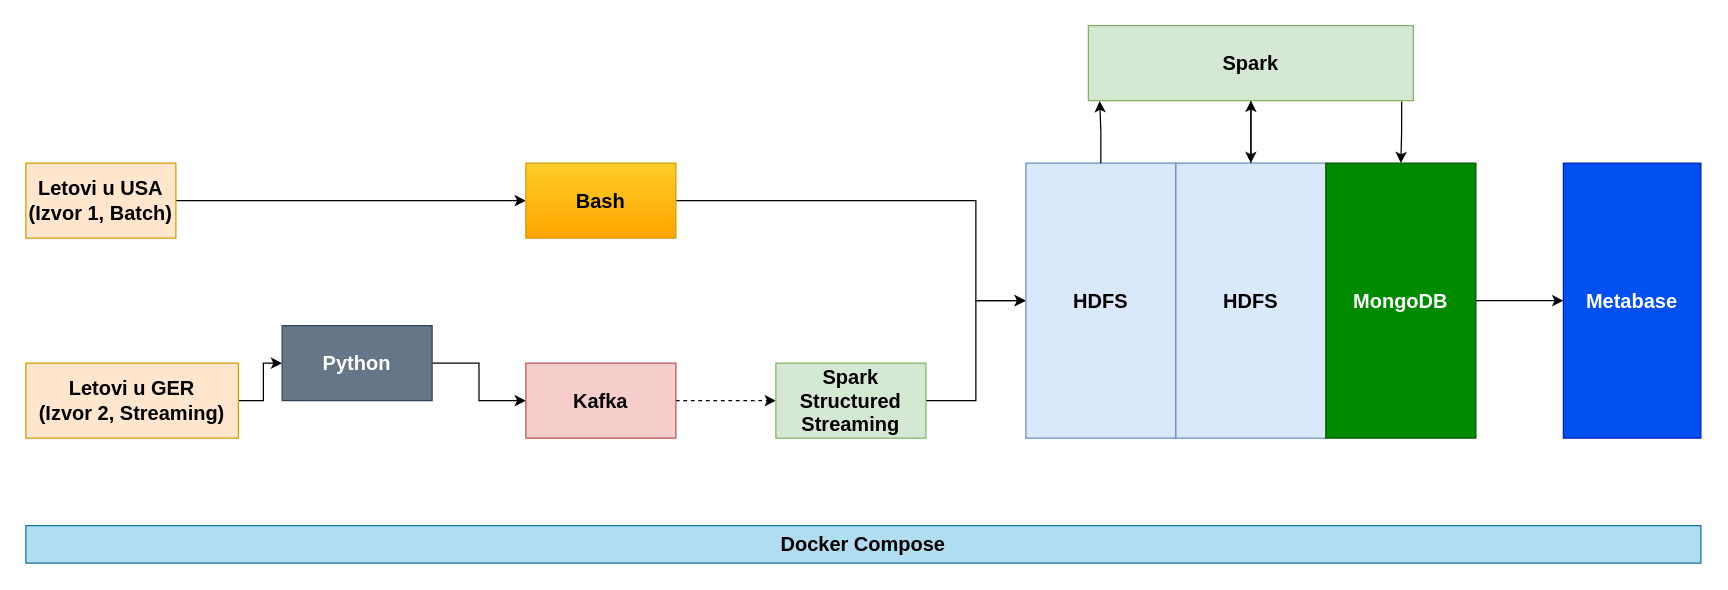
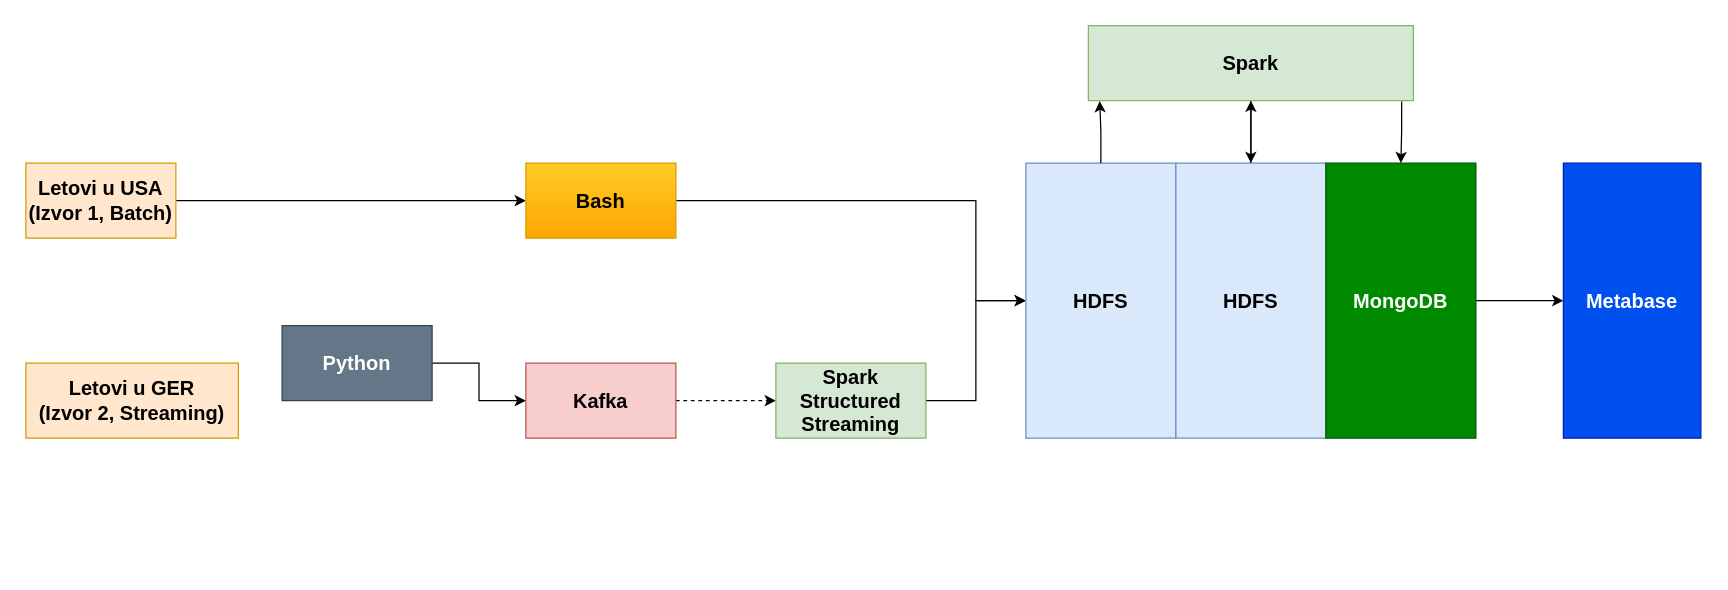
edge "Letovi u GER (Izvor 2, Streaming)" -> "Python": removed
node "Docker Compose": removed
